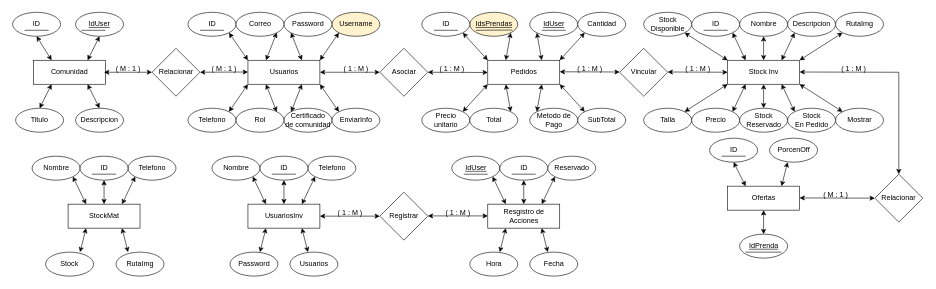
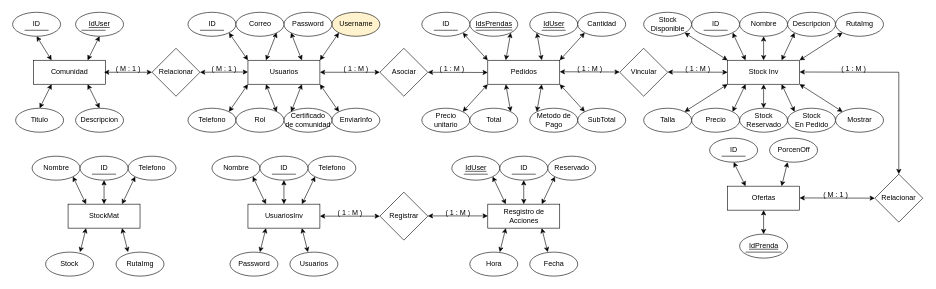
node "IdsPrendas": fillcolor #fff2cc -> #ffffff
